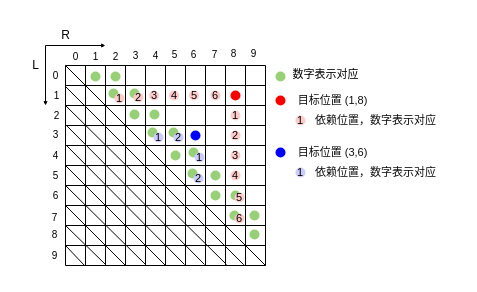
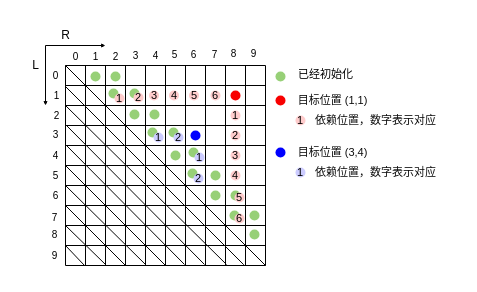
node "数字表示对应": label "数字表示对应" -> "已经初始化"
node "目标位置 (1,8)": label "目标位置 (1,8)" -> "目标位置 (1,1)"
node "目标位置 (3,6)": label "目标位置 (3,6)" -> "目标位置 (3,4)"
